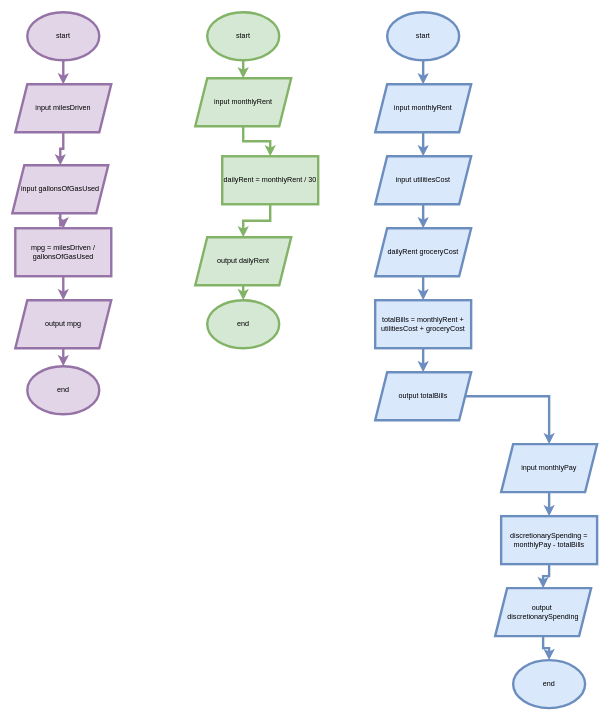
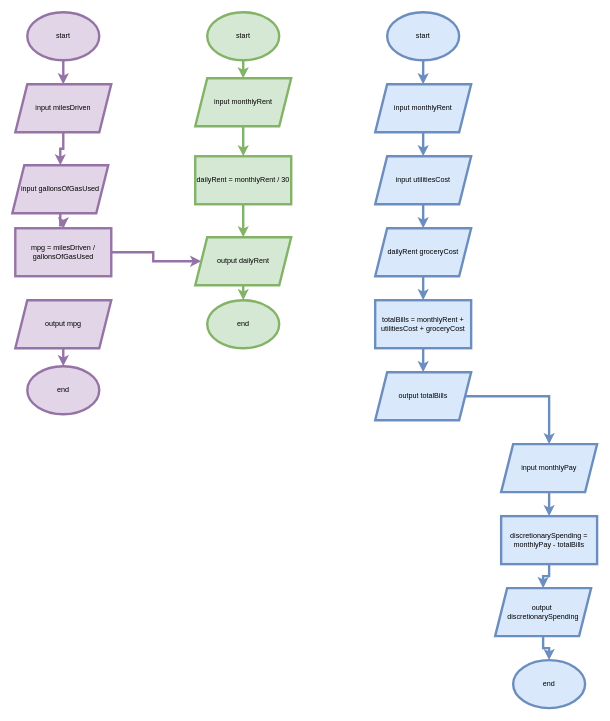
node "dailyRent = monthlyRent / 30": moved (270, 180) -> (243, 180)
edge "mpg = milesDriven / gallonsOfGasUsed" -> "output mpg": now "mpg = milesDriven / gallonsOfGasUsed" -> "output dailyRent"
